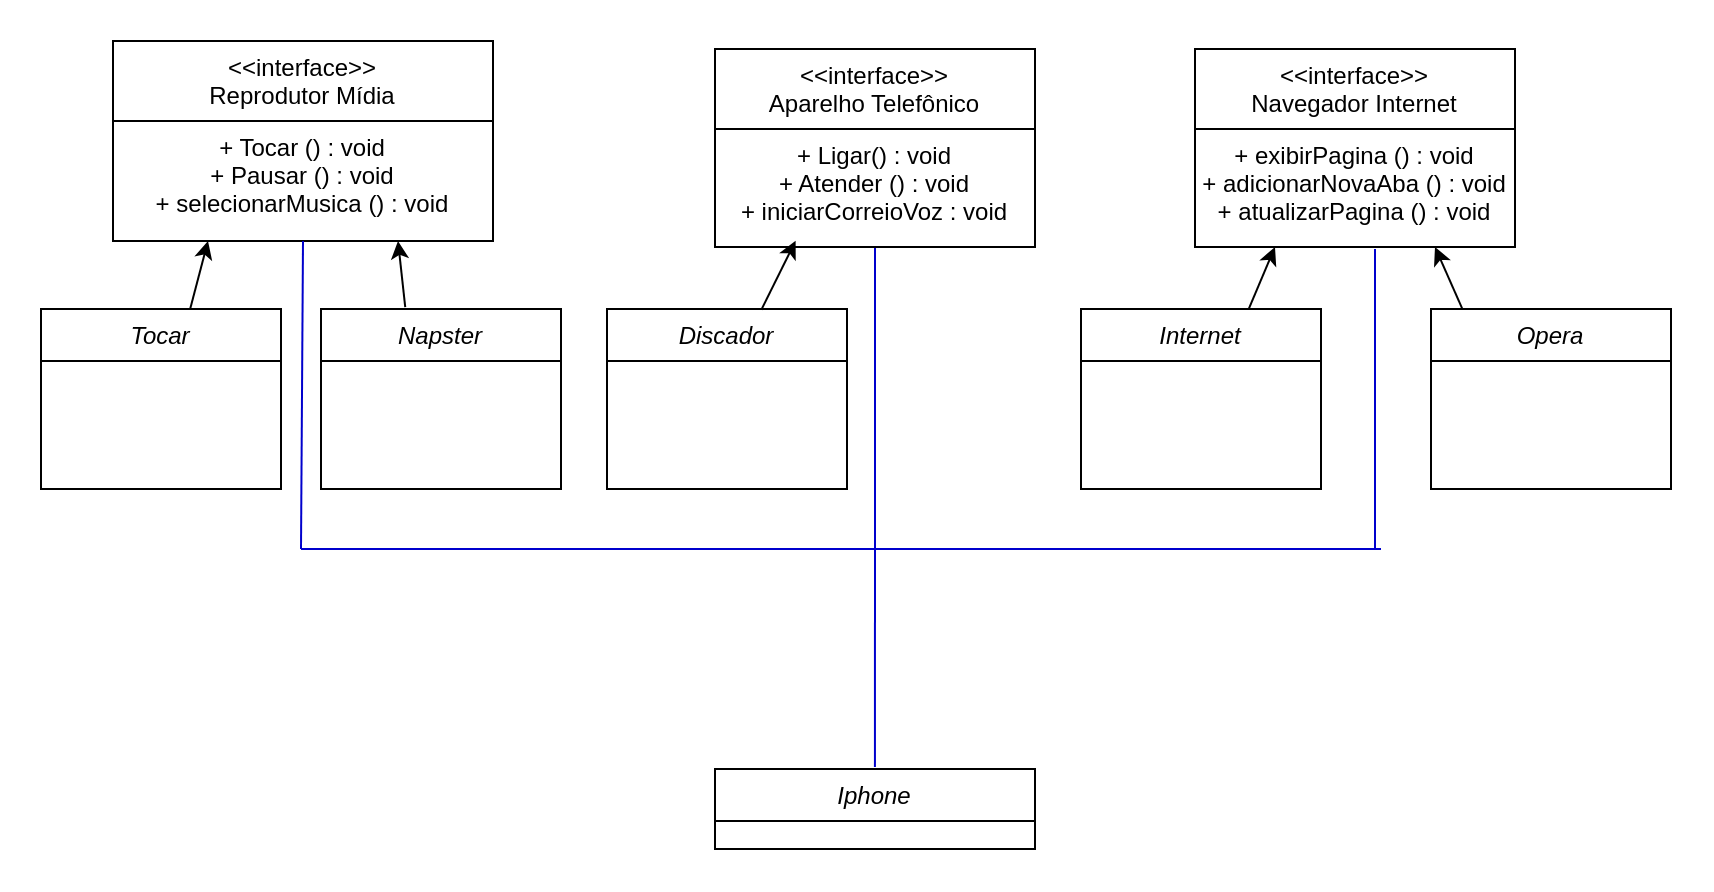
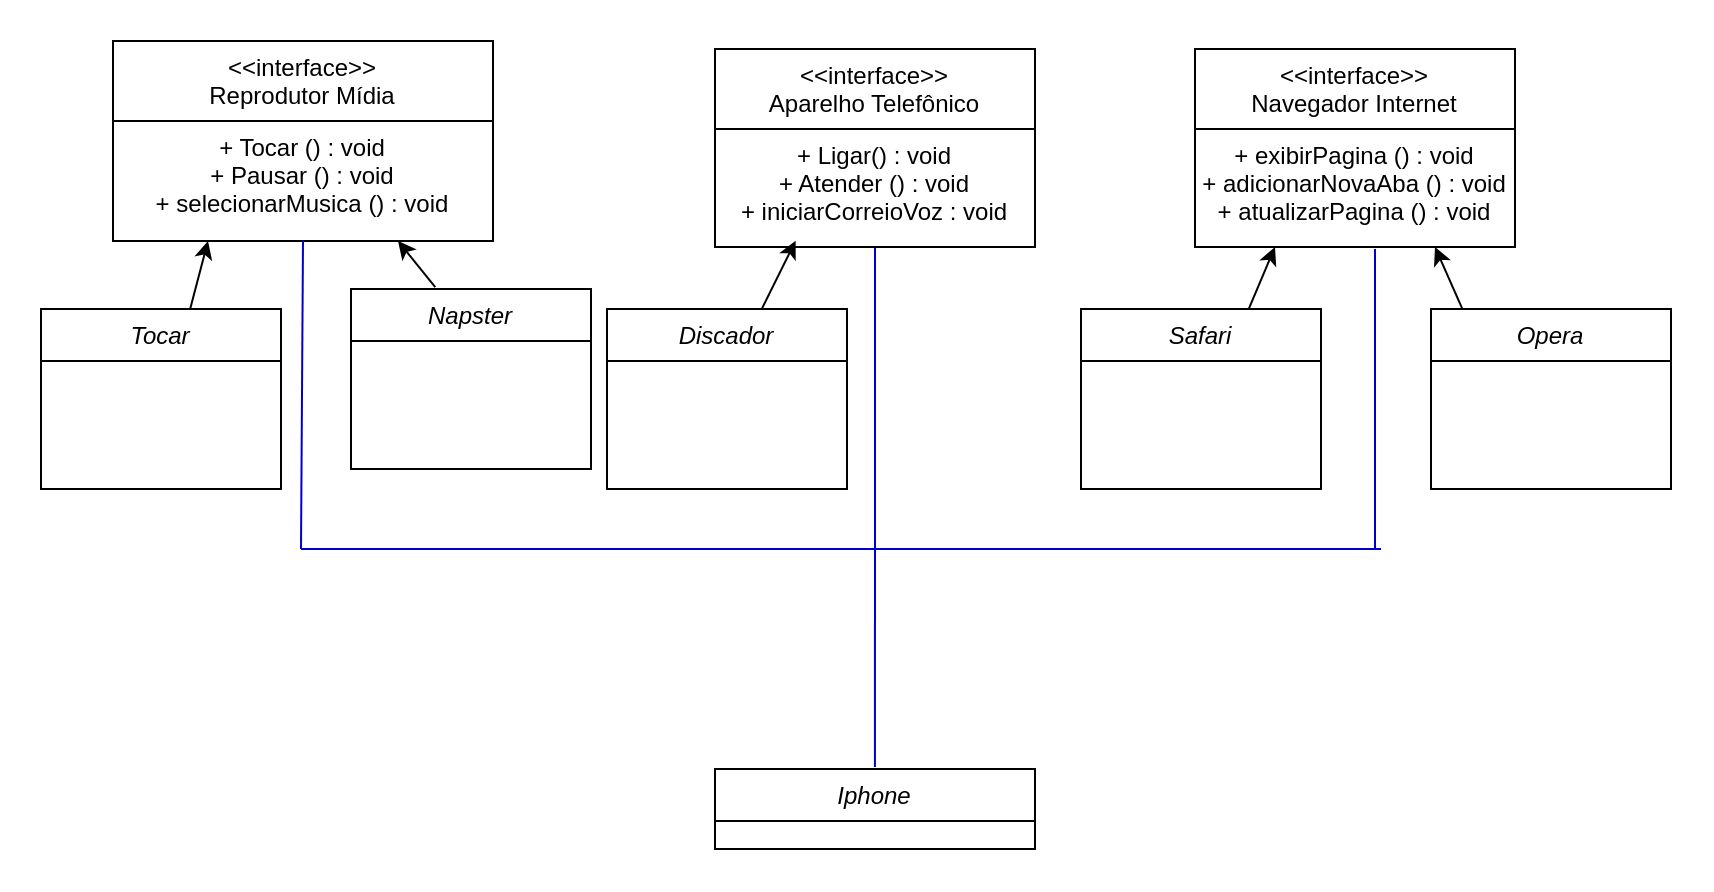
node "Internet": label "Internet" -> "Safari"
node "Napster": moved (441, 399) -> (471, 379)
